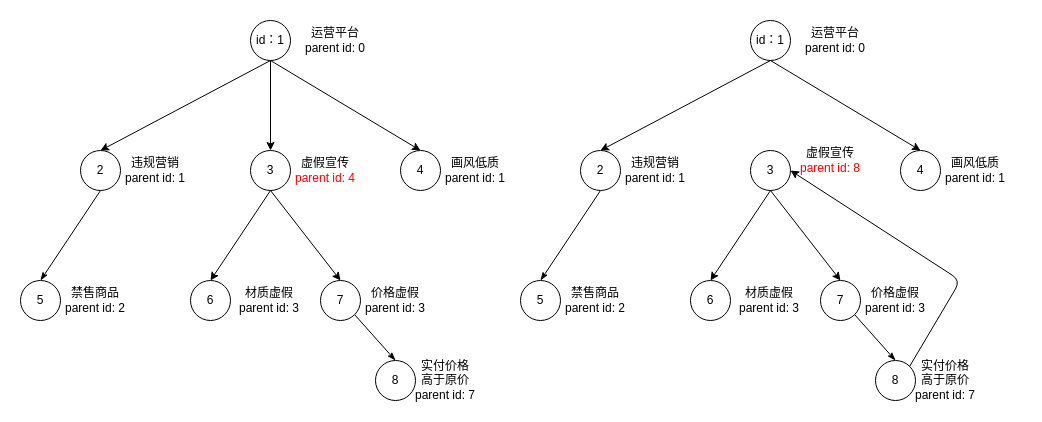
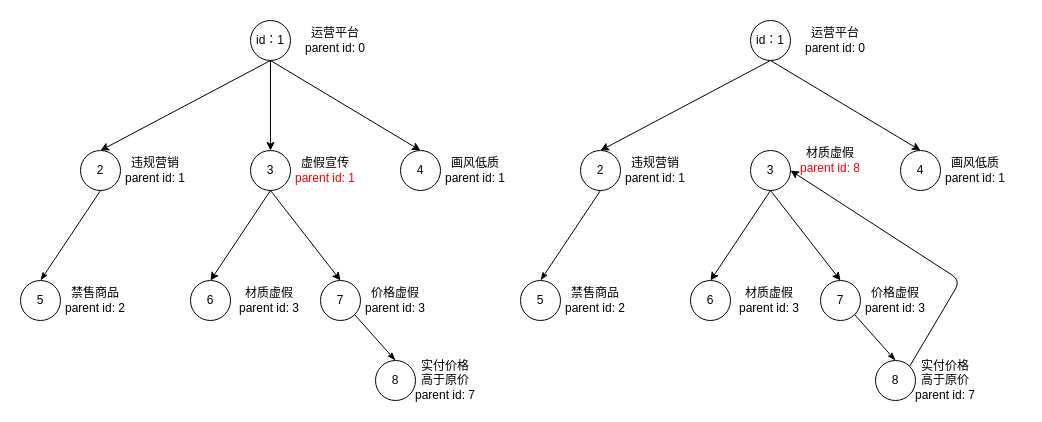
node "虚假宣传 parent id: 8": label "虚假宣传 parent id: 8" -> "材质虚假 parent id: 8"
node "虚假宣传 parent id: 4": label "虚假宣传 parent id: 4" -> "虚假宣传 parent id: 1"
